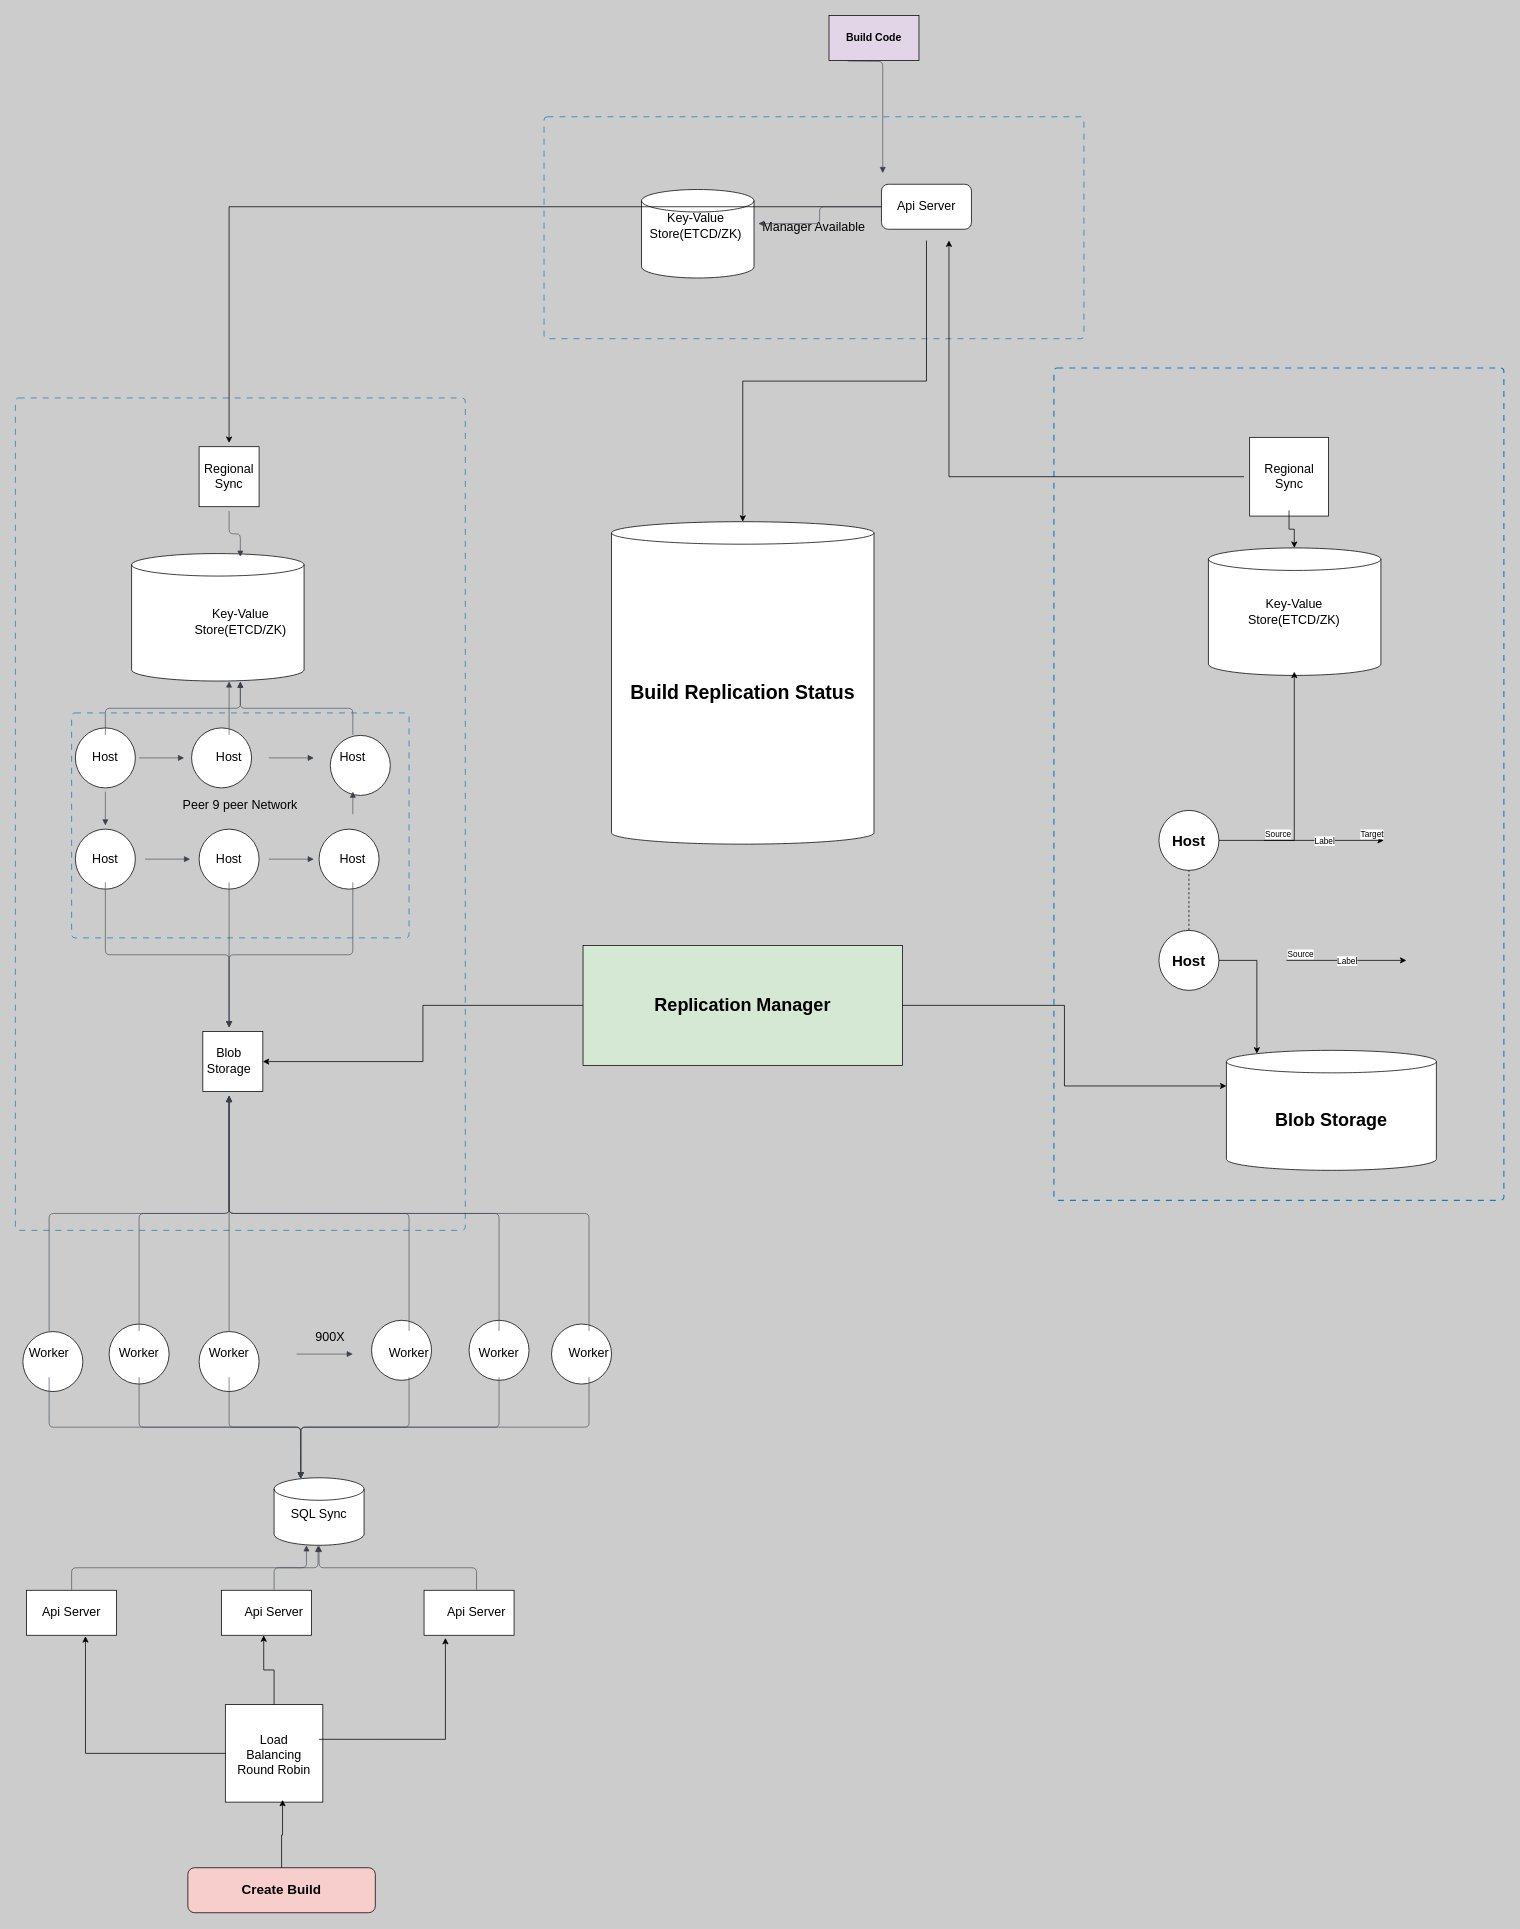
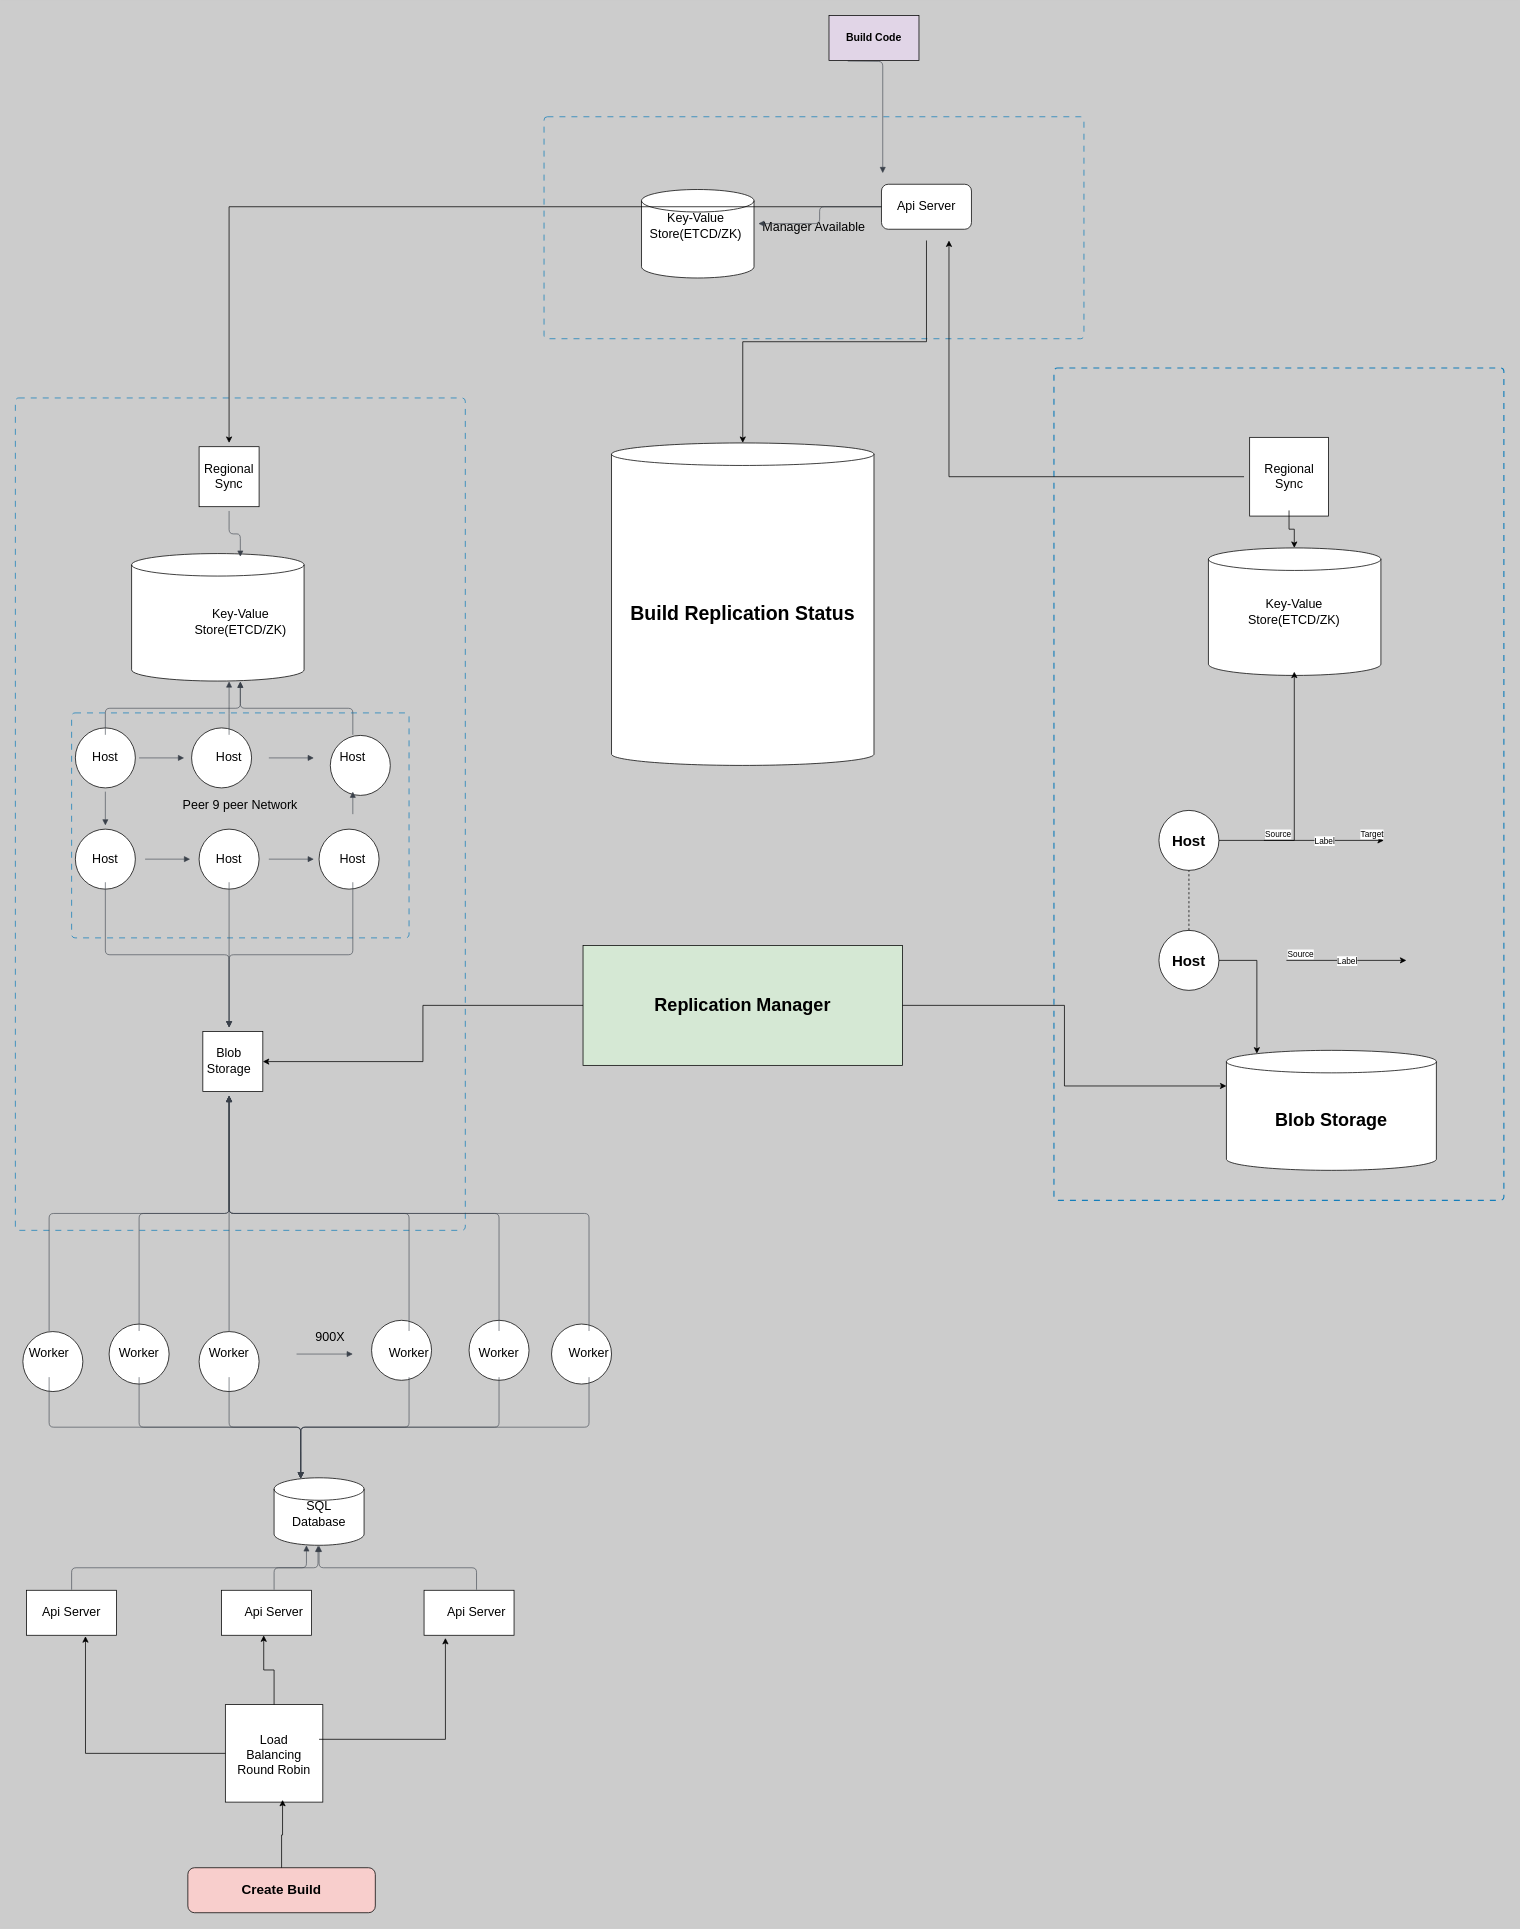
node "Build Replication Status": moved (743, 683) -> (743, 604)
node "SQL Sync": label "SQL Sync" -> "SQL Database"
